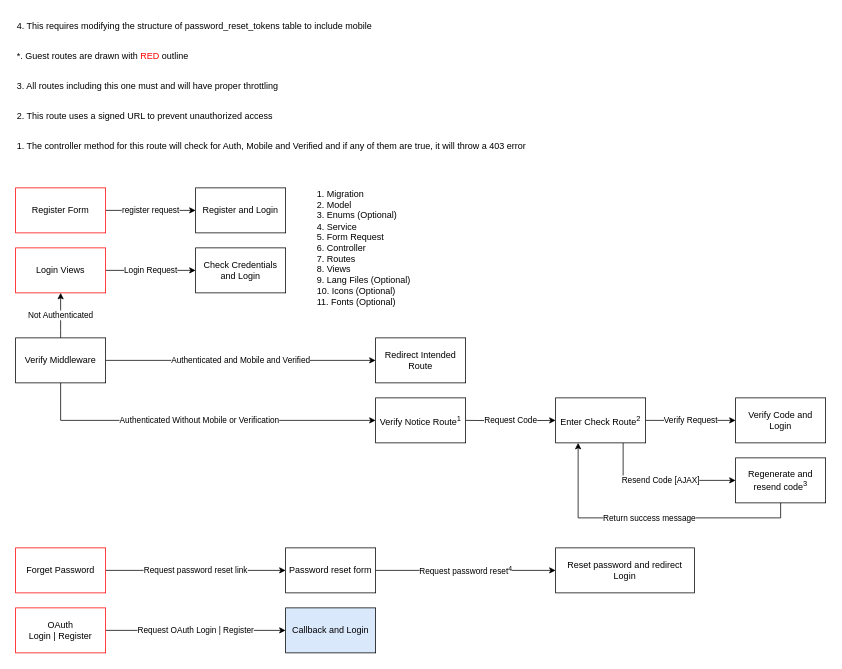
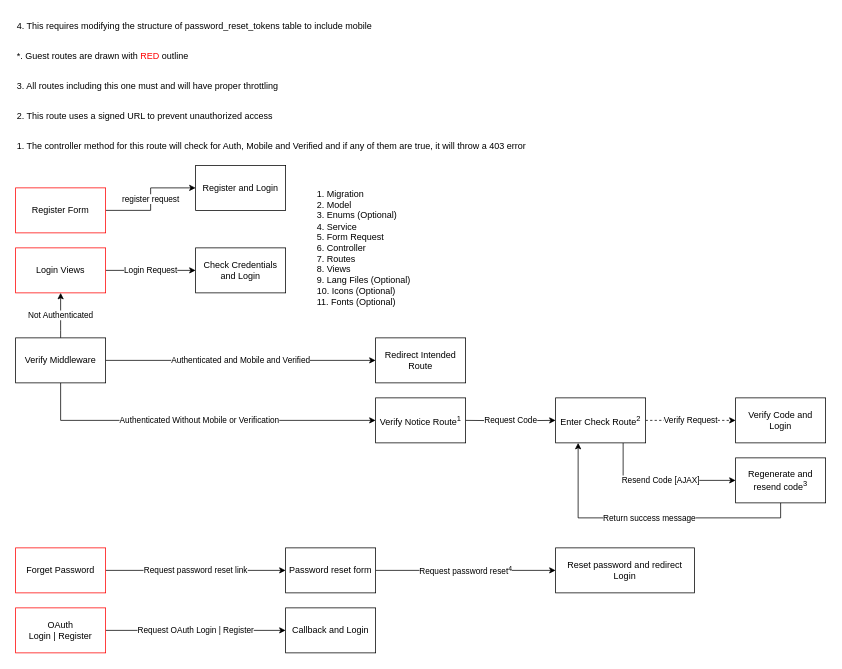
node "Register and Login": moved (240, 210) -> (240, 188)
edge "Enter Check Route2" -> "Verify Code and Login": style solid -> dashed
node "Callback and Login": fillcolor #dae8fc -> #ffffff
